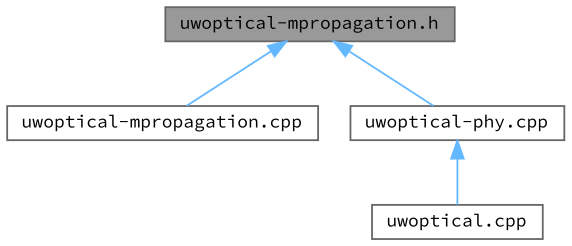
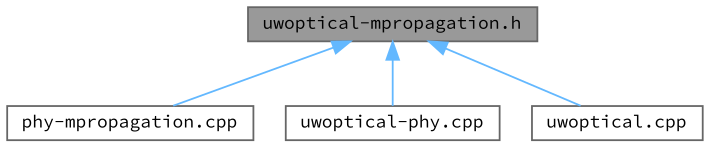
node "uwoptical-mpropagation.cpp": label "uwoptical-mpropagation.cpp" -> "phy-mpropagation.cpp"
edge "uwoptical.cpp" -> "uwoptical-phy.cpp": now "uwoptical.cpp" -> "uwoptical-mpropagation.h"
